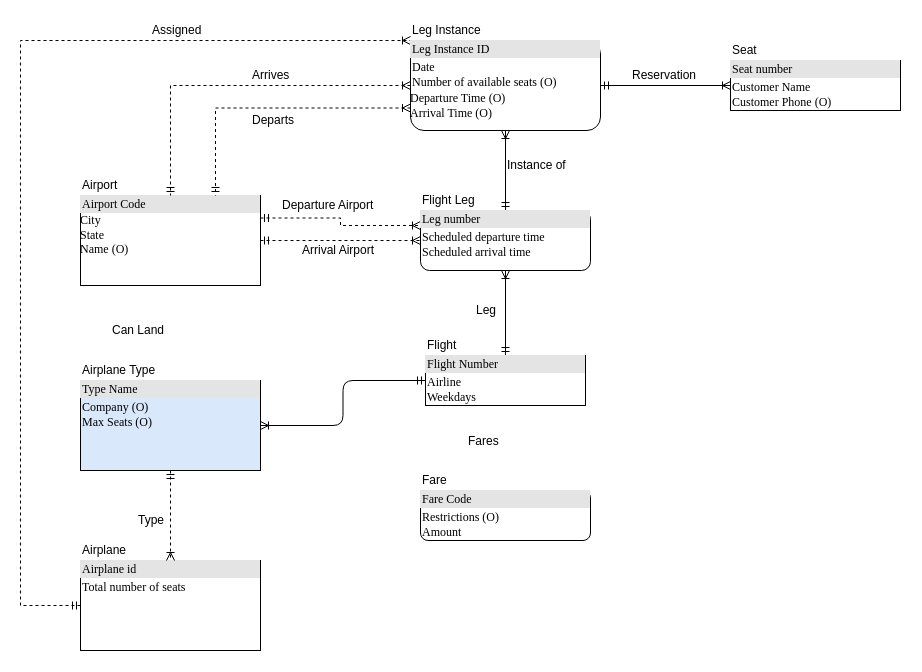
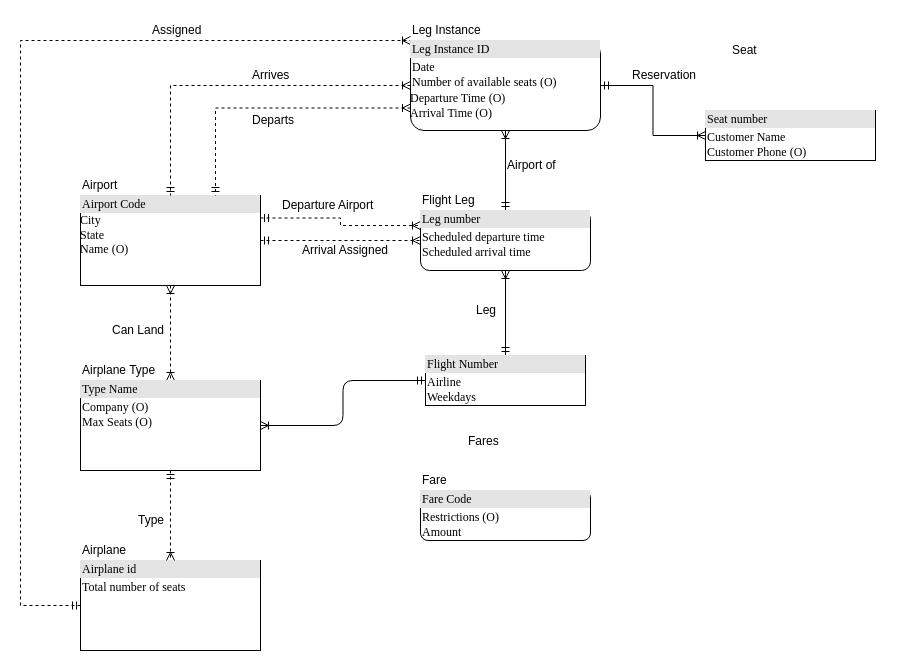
node "Seat number Customer Name Customer Phone (O)": moved (816, 86) -> (791, 136)
node "Instance of": label "Instance of" -> "Airport of"
node "Arrival Airport": label "Arrival Airport" -> "Arrival Assigned"
edge "Airport Code City State Name (O)" -- "Airplane Type": added
node "Flight": removed
node "Type Name Company (O) Max Seats (O)": fillcolor #dae8fc -> #ffffff
